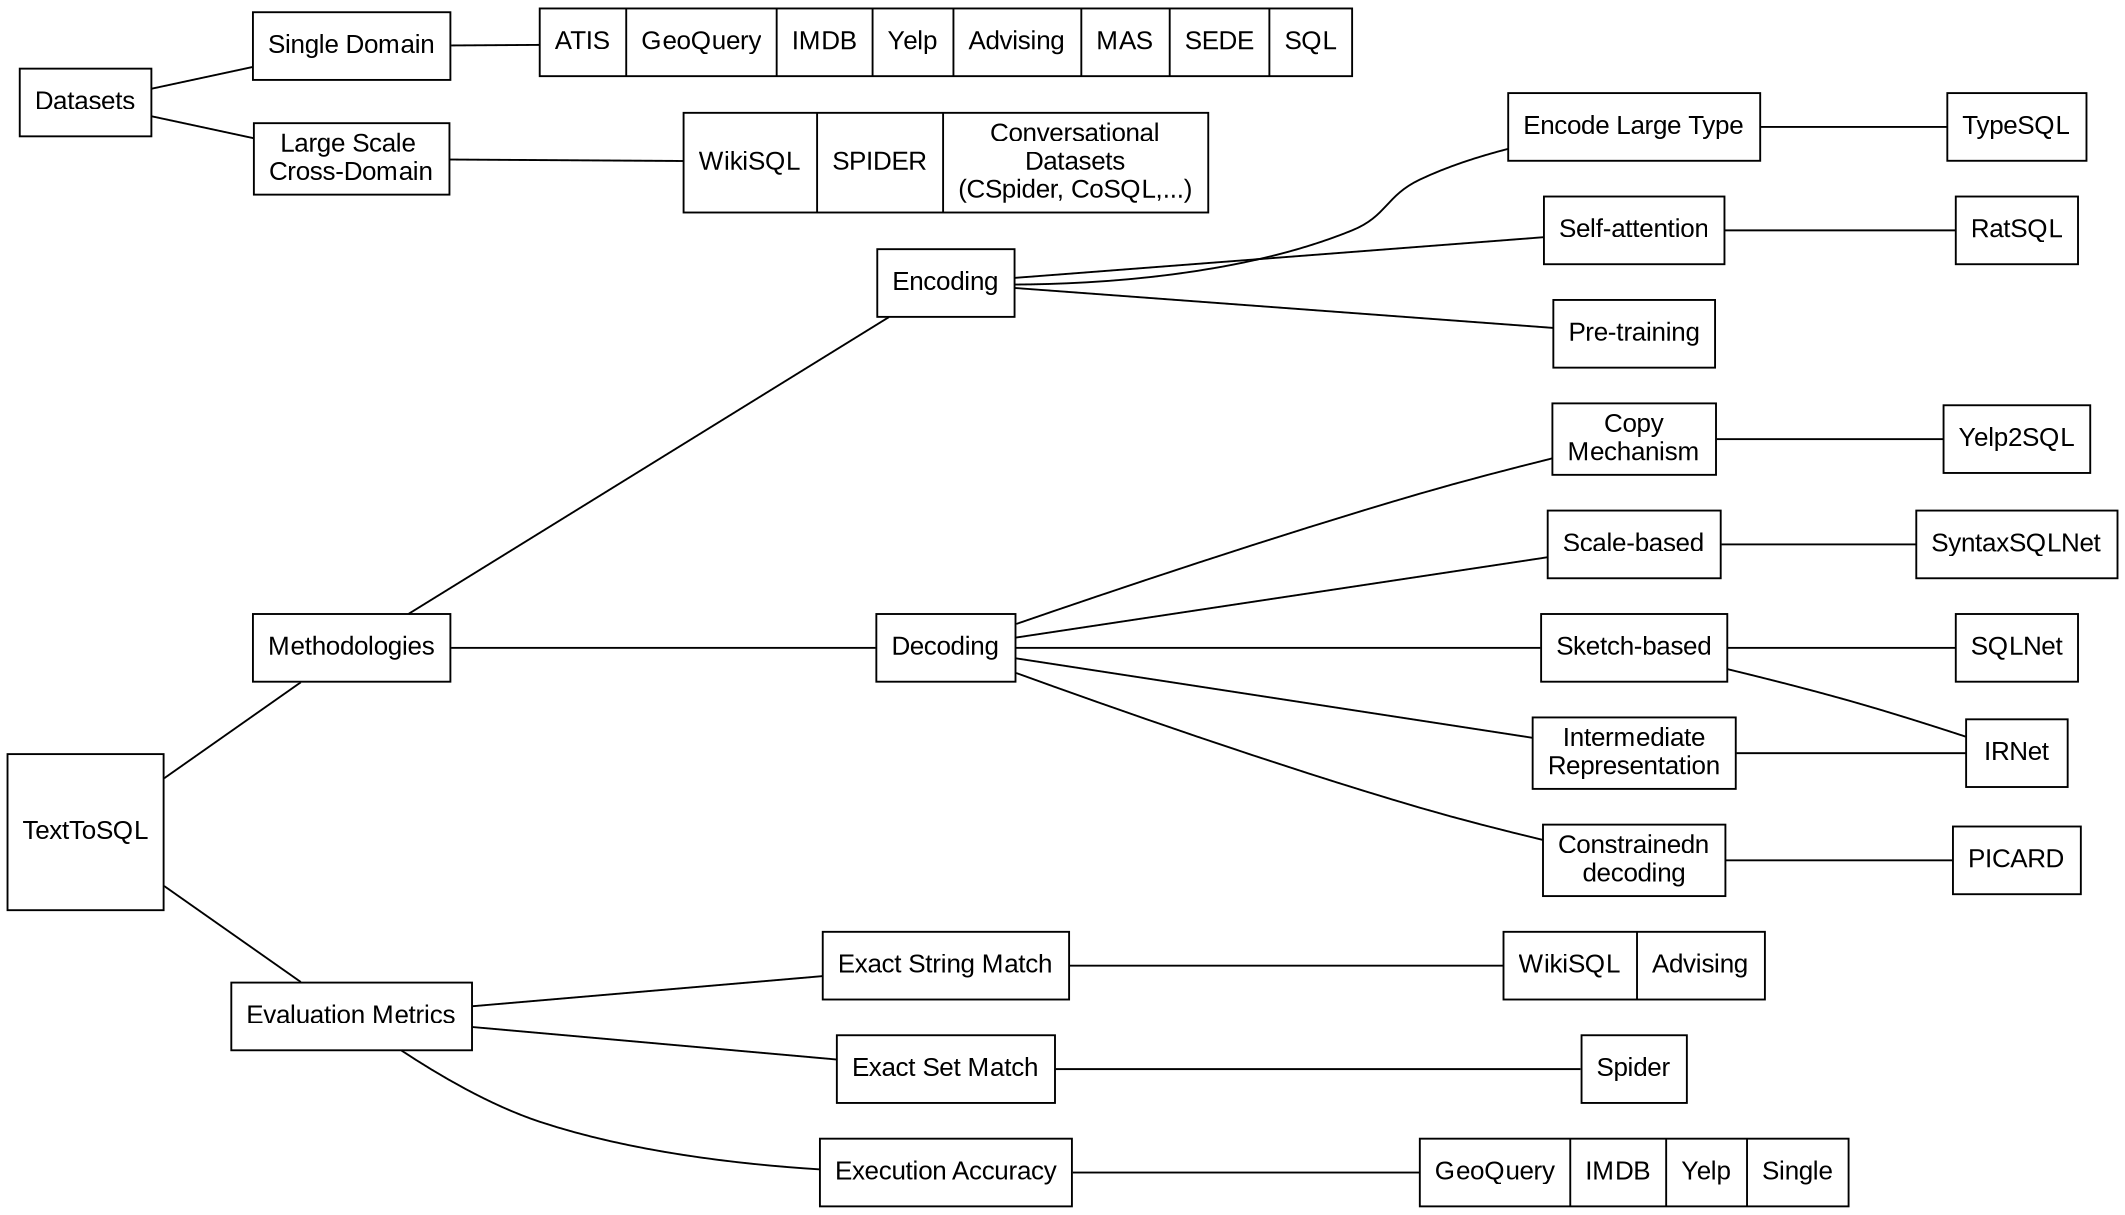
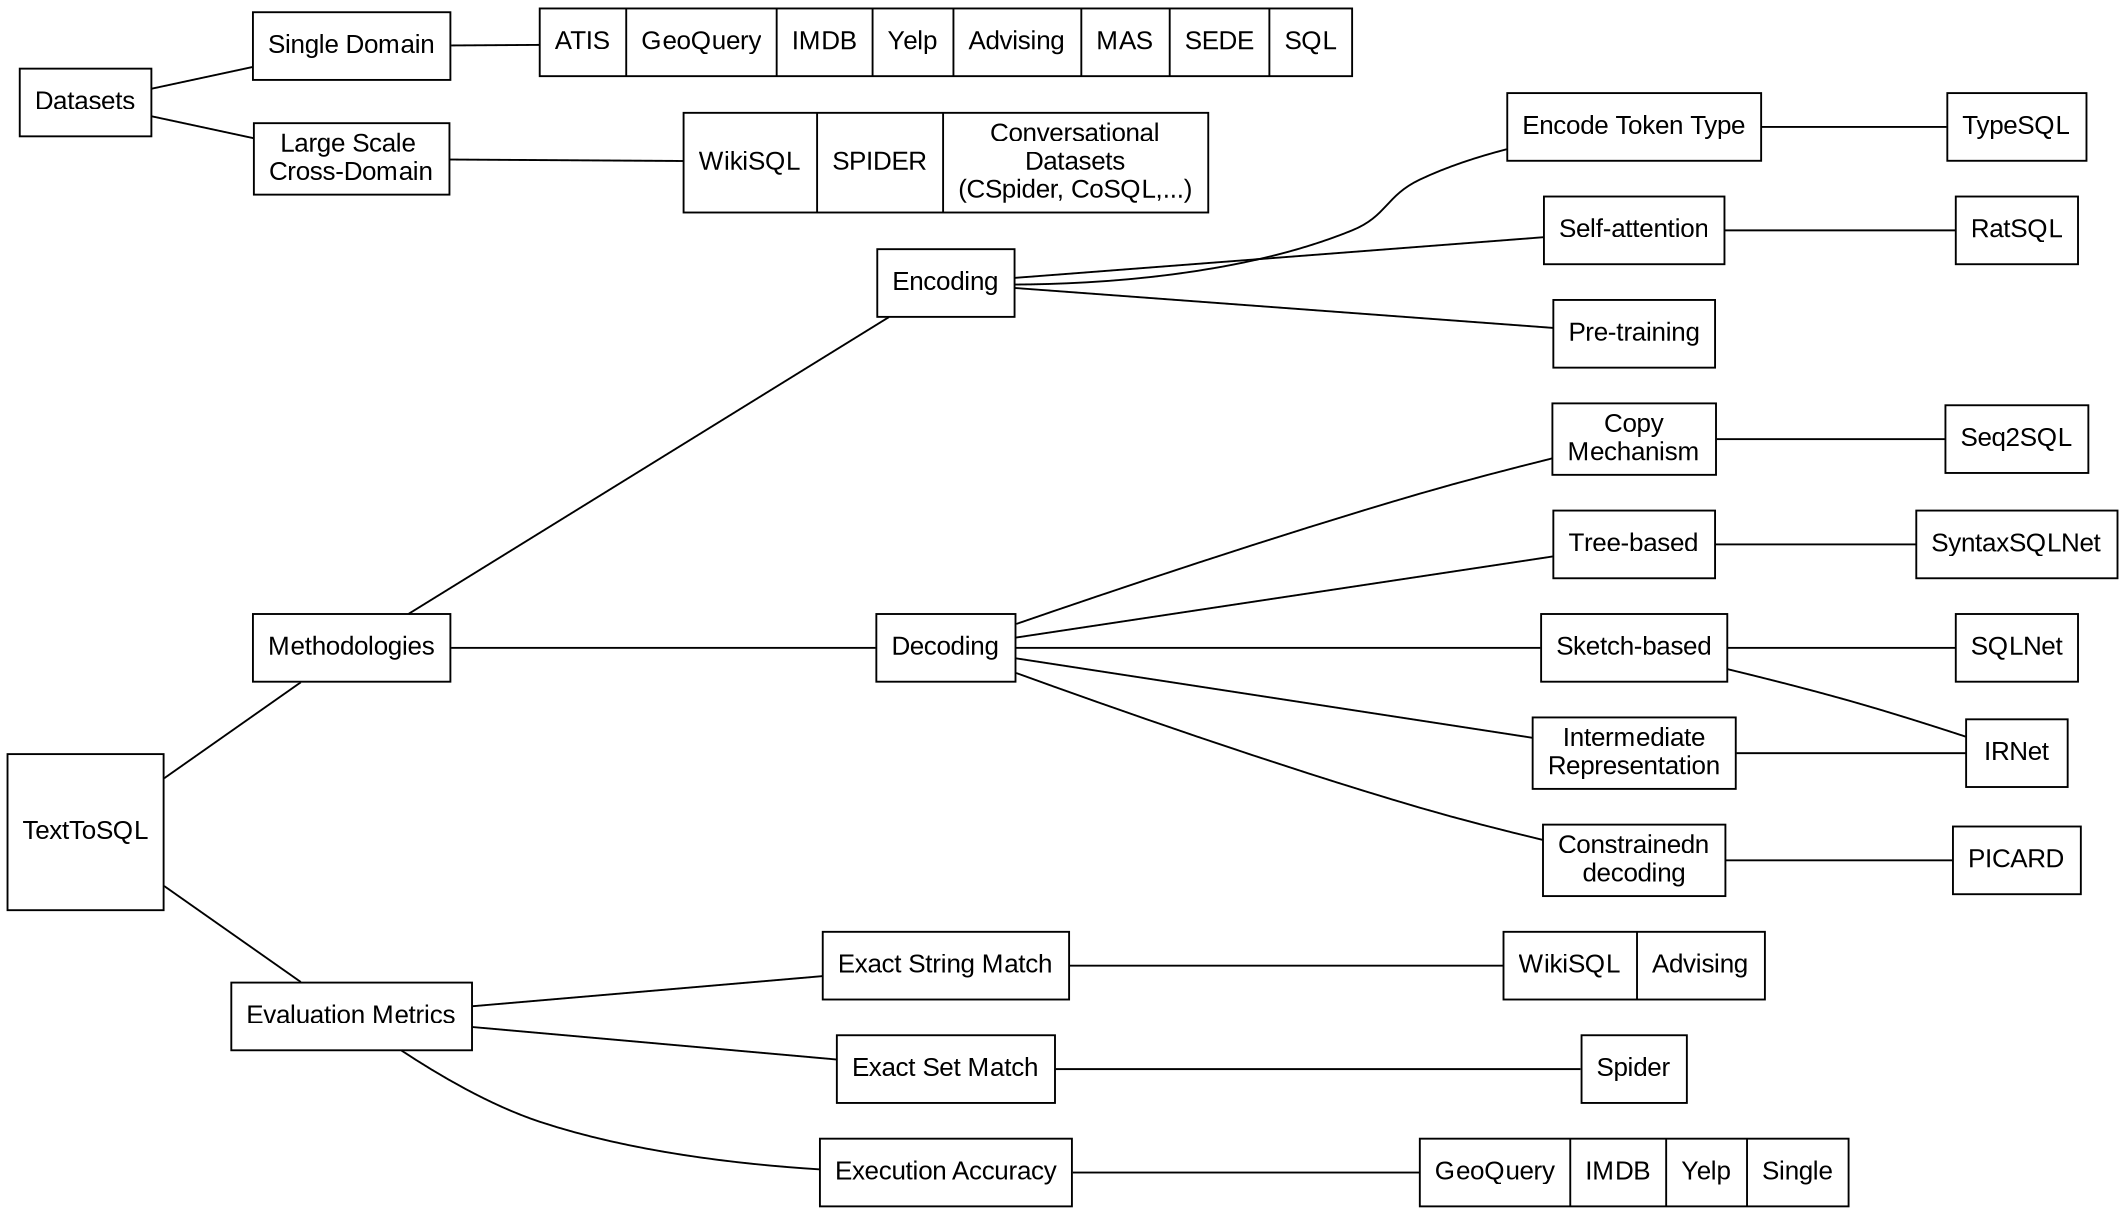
node "Encode Large Type": label "Encode Large Type" -> "Encode Token Type"
node "Yelp2SQL": label "Yelp2SQL" -> "Seq2SQL"
node "Scale-based": label "Scale-based" -> "Tree-based"
